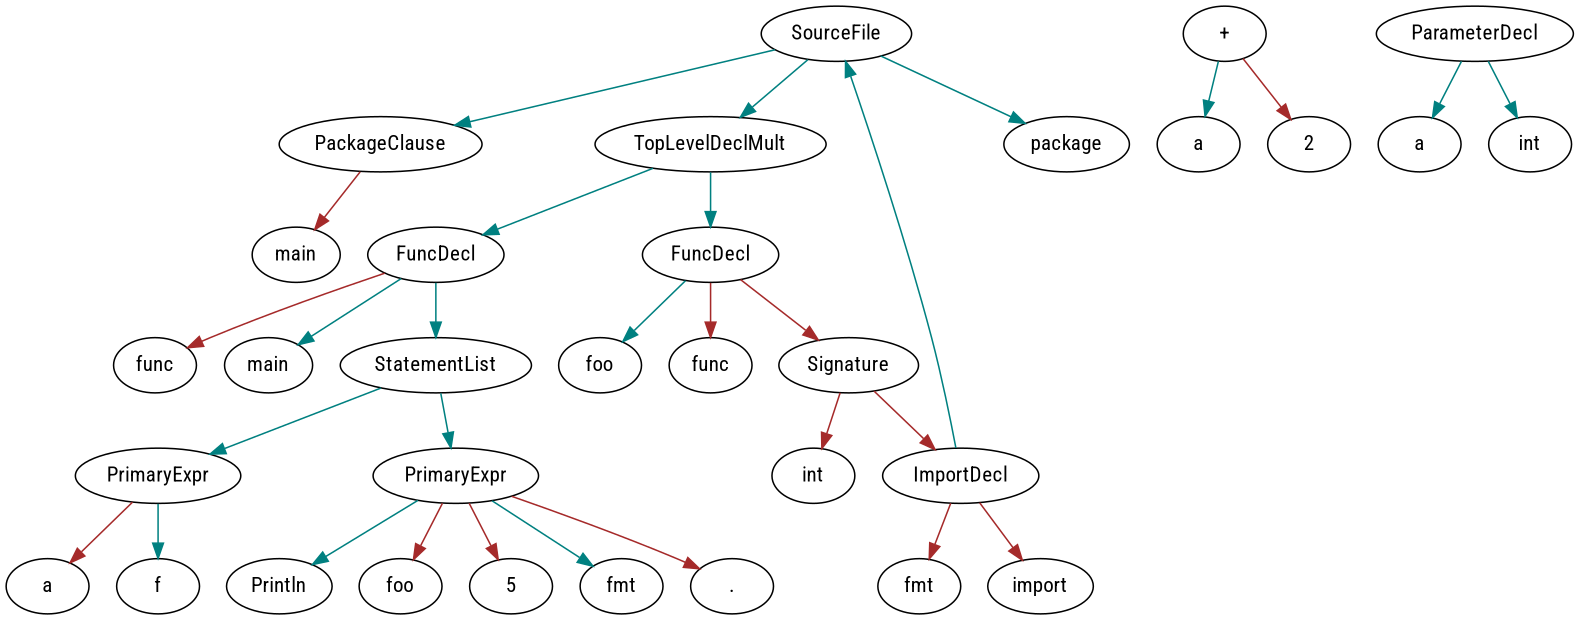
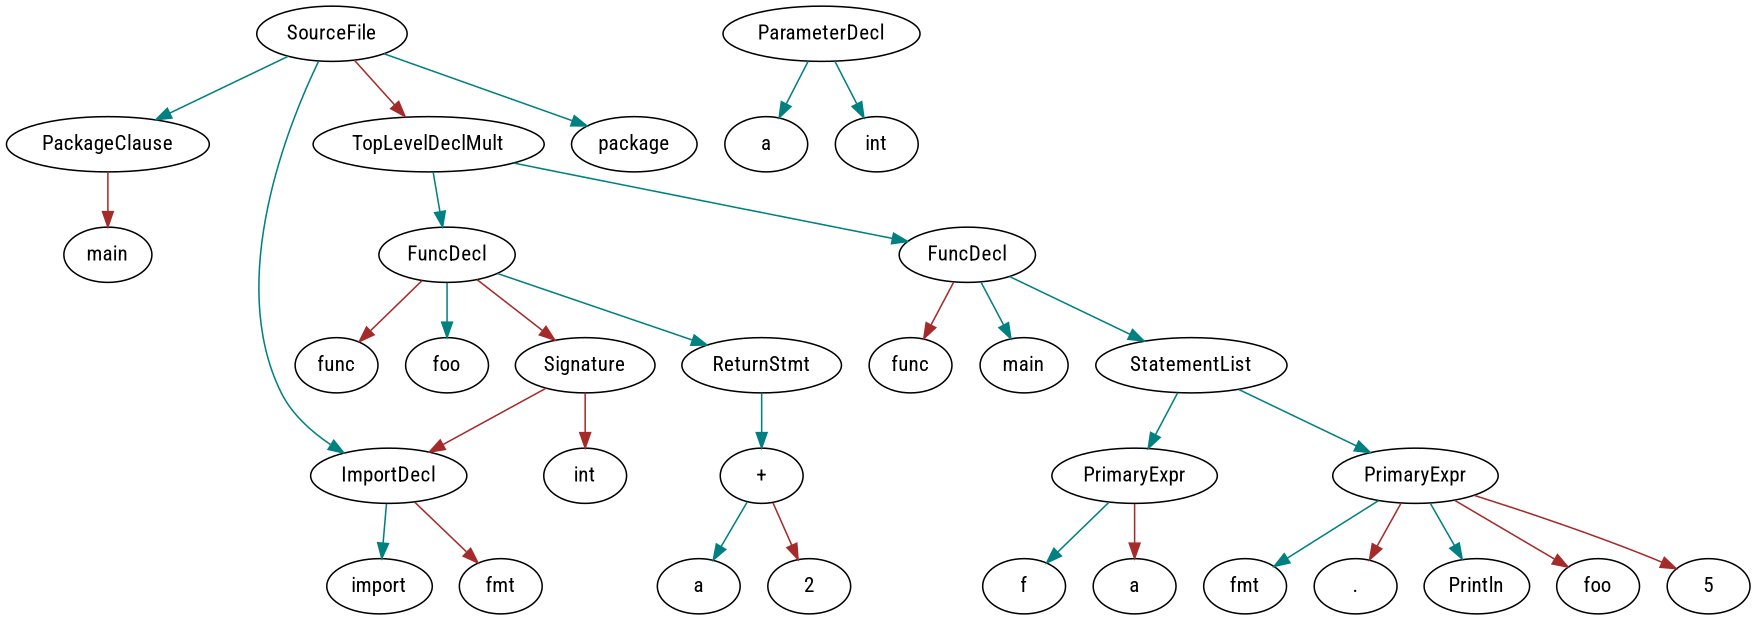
edge "SourceFile" -> "TopLevelDeclMult": color teal -> brown
edge "ImportDecl" -> "SourceFile": reversed
node "ReturnStmt": added
edge "ImportDecl" -> "import": color brown -> teal
